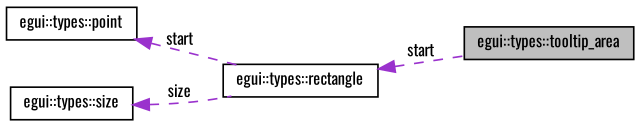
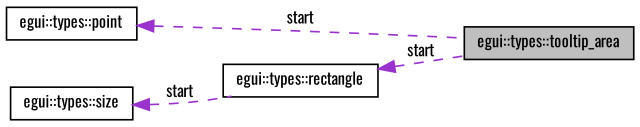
edge "egui::types::rectangle" -> "egui::types::point": now "egui::types::tooltip_area" -> "egui::types::point"
edge "egui::types::rectangle" -> "egui::types::size": label "size" -> "start"
